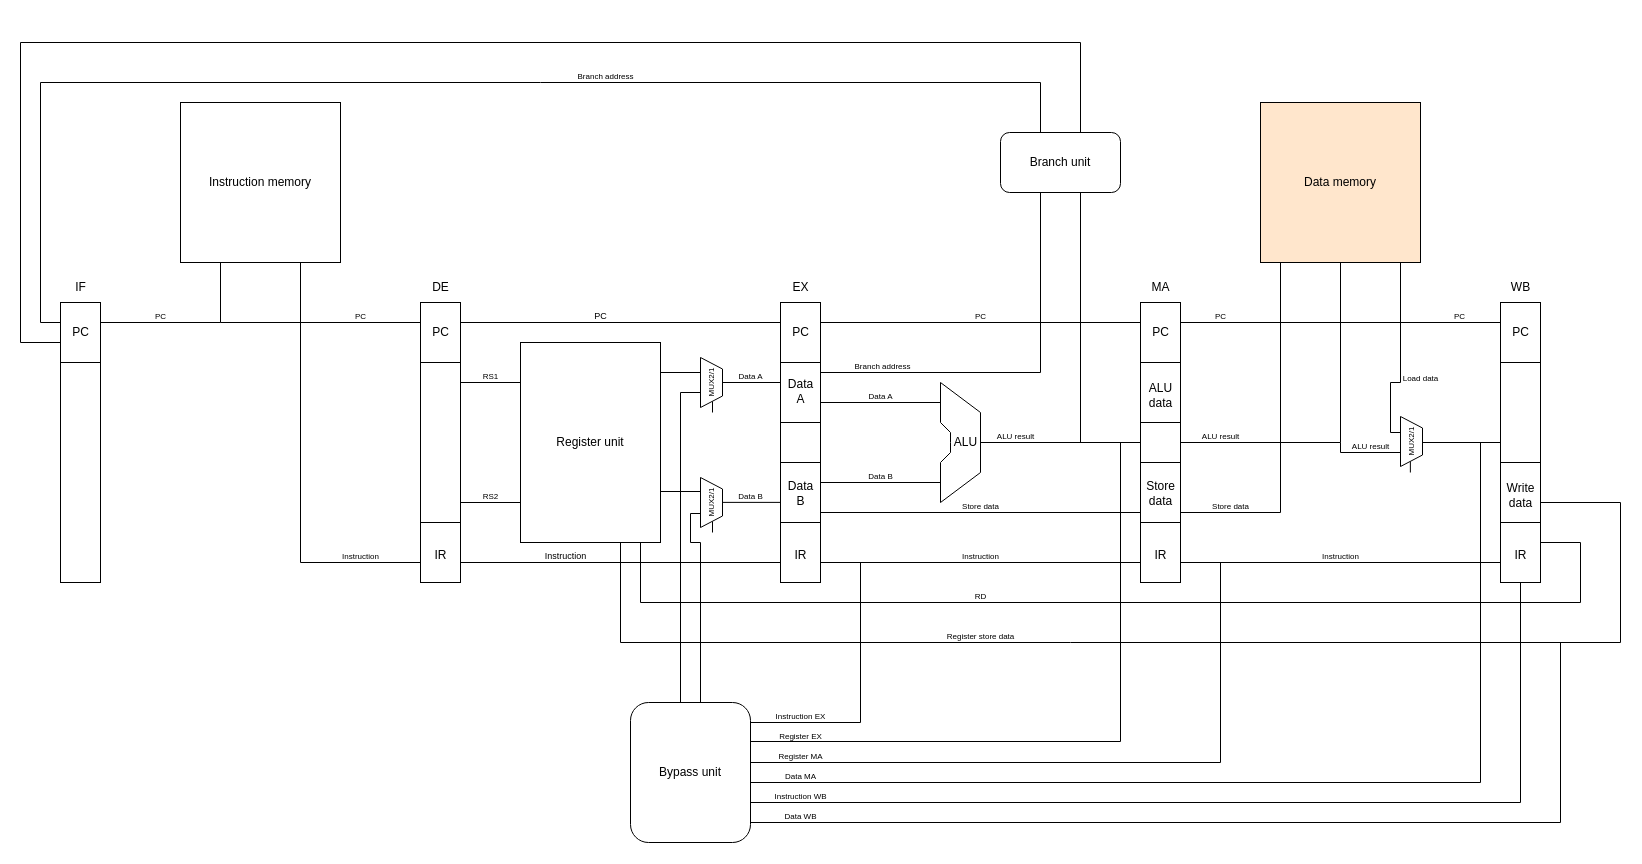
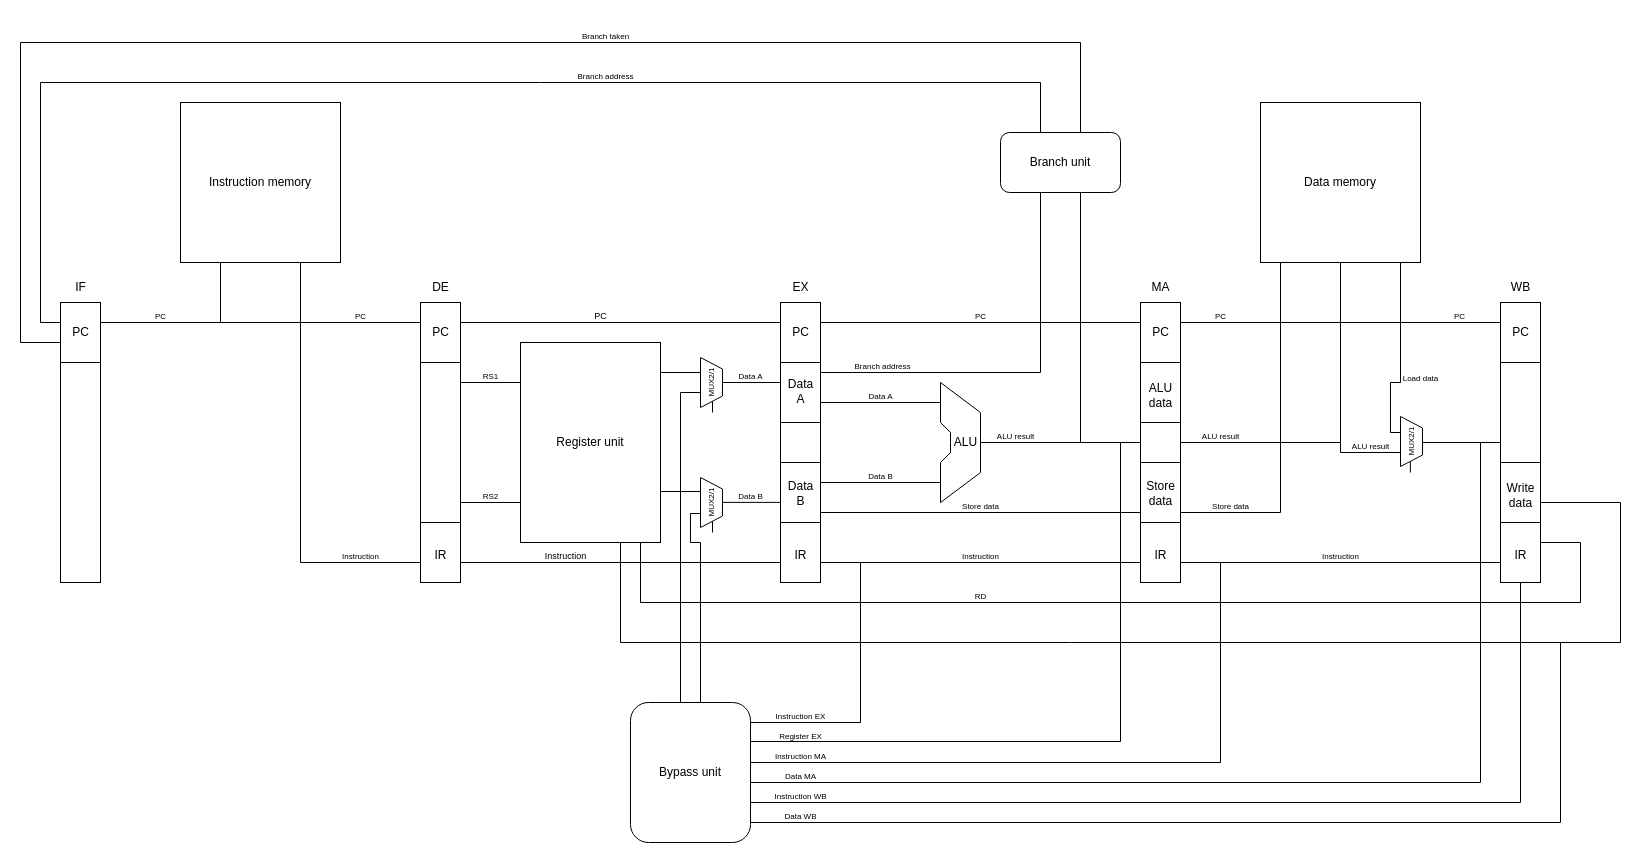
node "Branch taken": added
node "Data memory": fillcolor #ffe6cc -> #ffffff
node "Register store data": removed
node "Register MA": label "Register MA" -> "Instruction MA"
